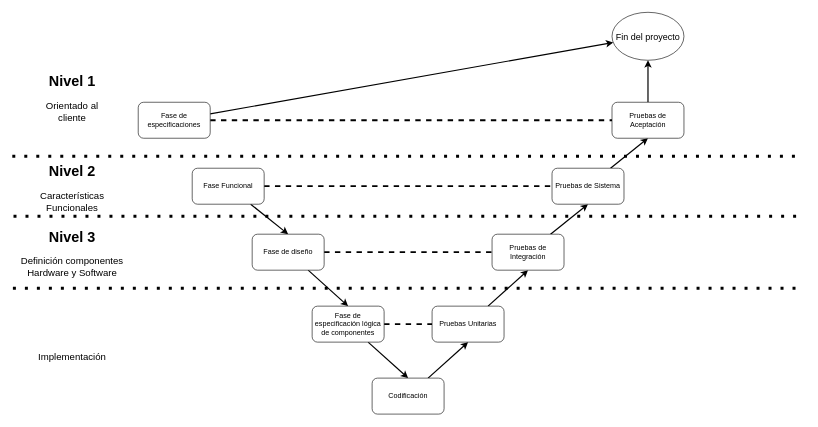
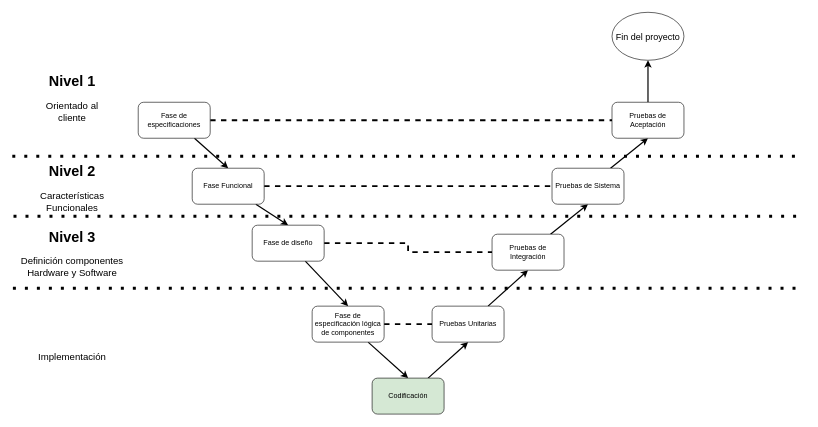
edge "Fase de especificaciones" -> "Fin del proyecto": now "Fase de especificaciones" -> "Fase Funcional"
node "Fase de diseño": moved (288, 252) -> (288, 243)
node "Codificación": fillcolor #ffffff -> #d5e8d4
